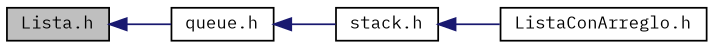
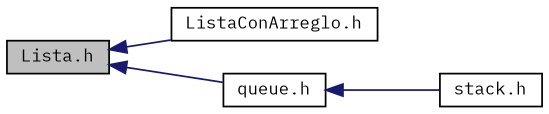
edge "ListaConArreglo.h" -> "stack.h": now "ListaConArreglo.h" -> "Lista.h"
